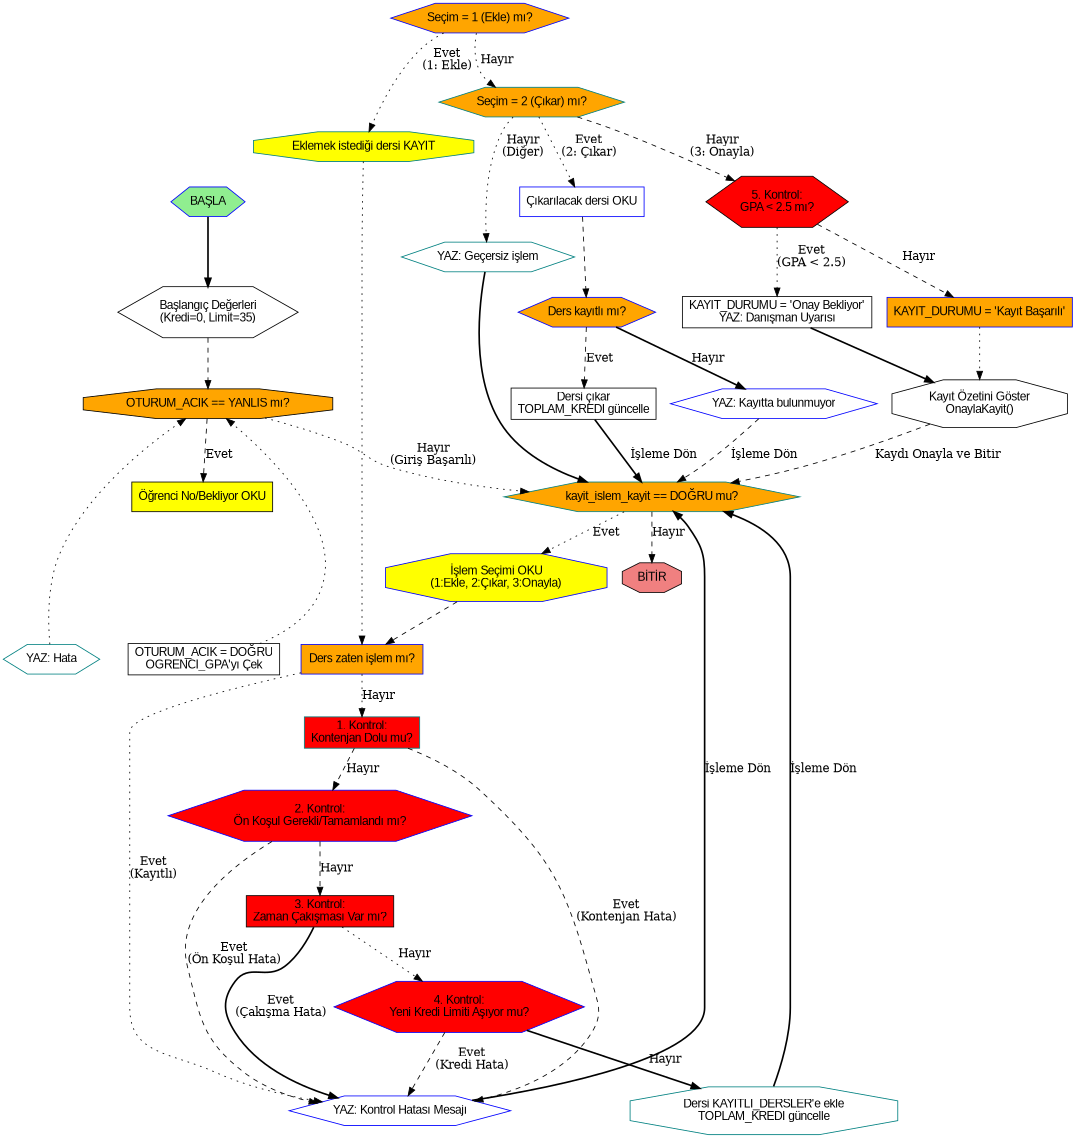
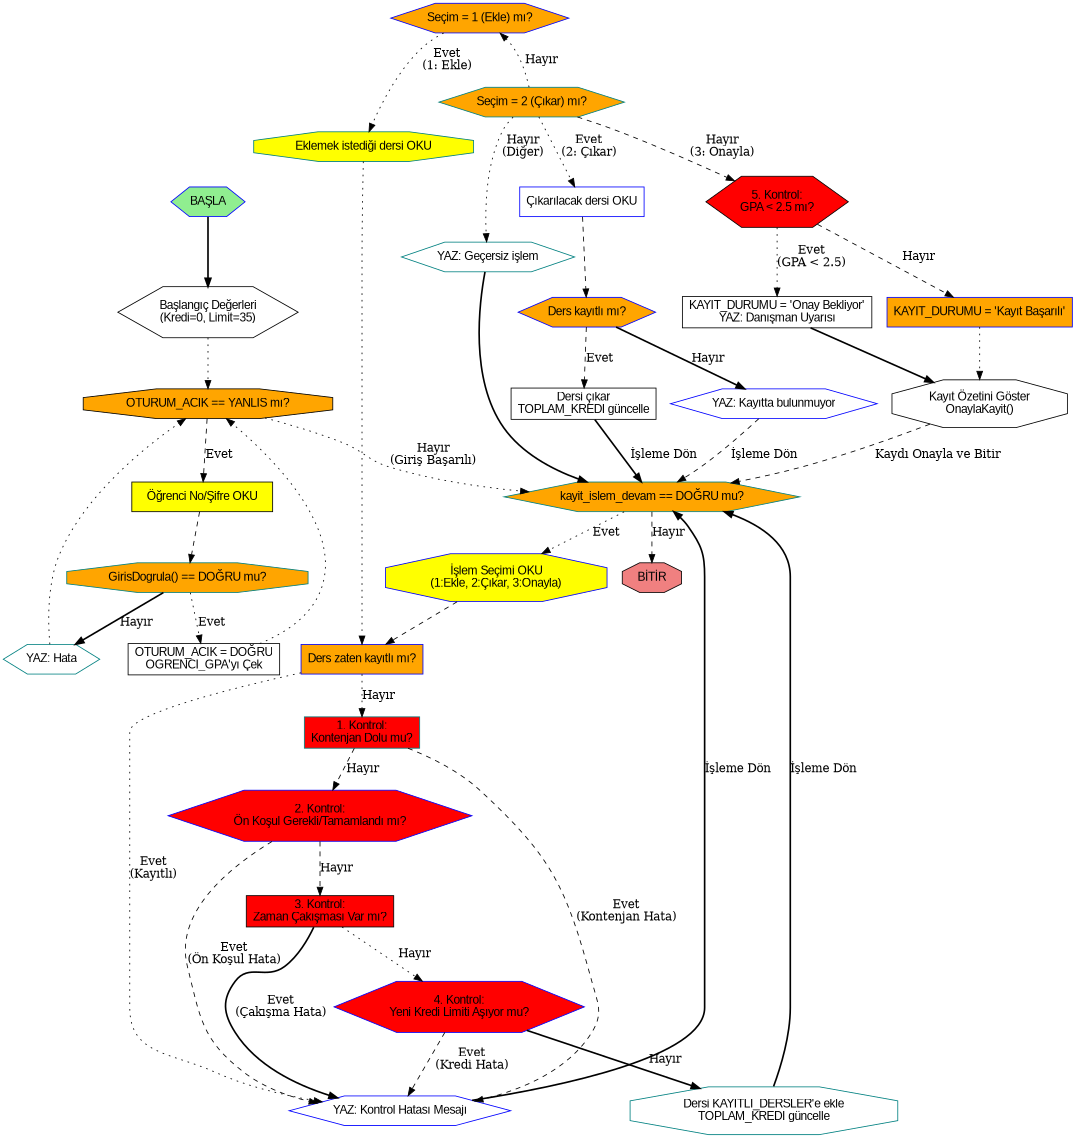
edge "Seçim = 1 (Ekle) mı?" -> "Seçim = 2 (Çıkar) mı?": reversed
node "Eklemek istediği dersi KAYIT": label "Eklemek istediği dersi KAYIT" -> "Eklemek istediği dersi OKU"
edge "Başlangıç Değerleri (Kredi=0, Limit=35)" -> "OTURUM_ACIK == YANLIS mı?": style dashed -> dotted
node "Öğrenci No/Bekliyor OKU": label "Öğrenci No/Bekliyor OKU" -> "Öğrenci No/Şifre OKU"
node "kayit_islem_kayit == DOĞRU mu?": label "kayit_islem_kayit == DOĞRU mu?" -> "kayit_islem_devam == DOĞRU mu?"
node "GirisDogrula() == DOĞRU mu?": added
node "Ders zaten işlem mı?": label "Ders zaten işlem mı?" -> "Ders zaten kayıtlı mı?"
